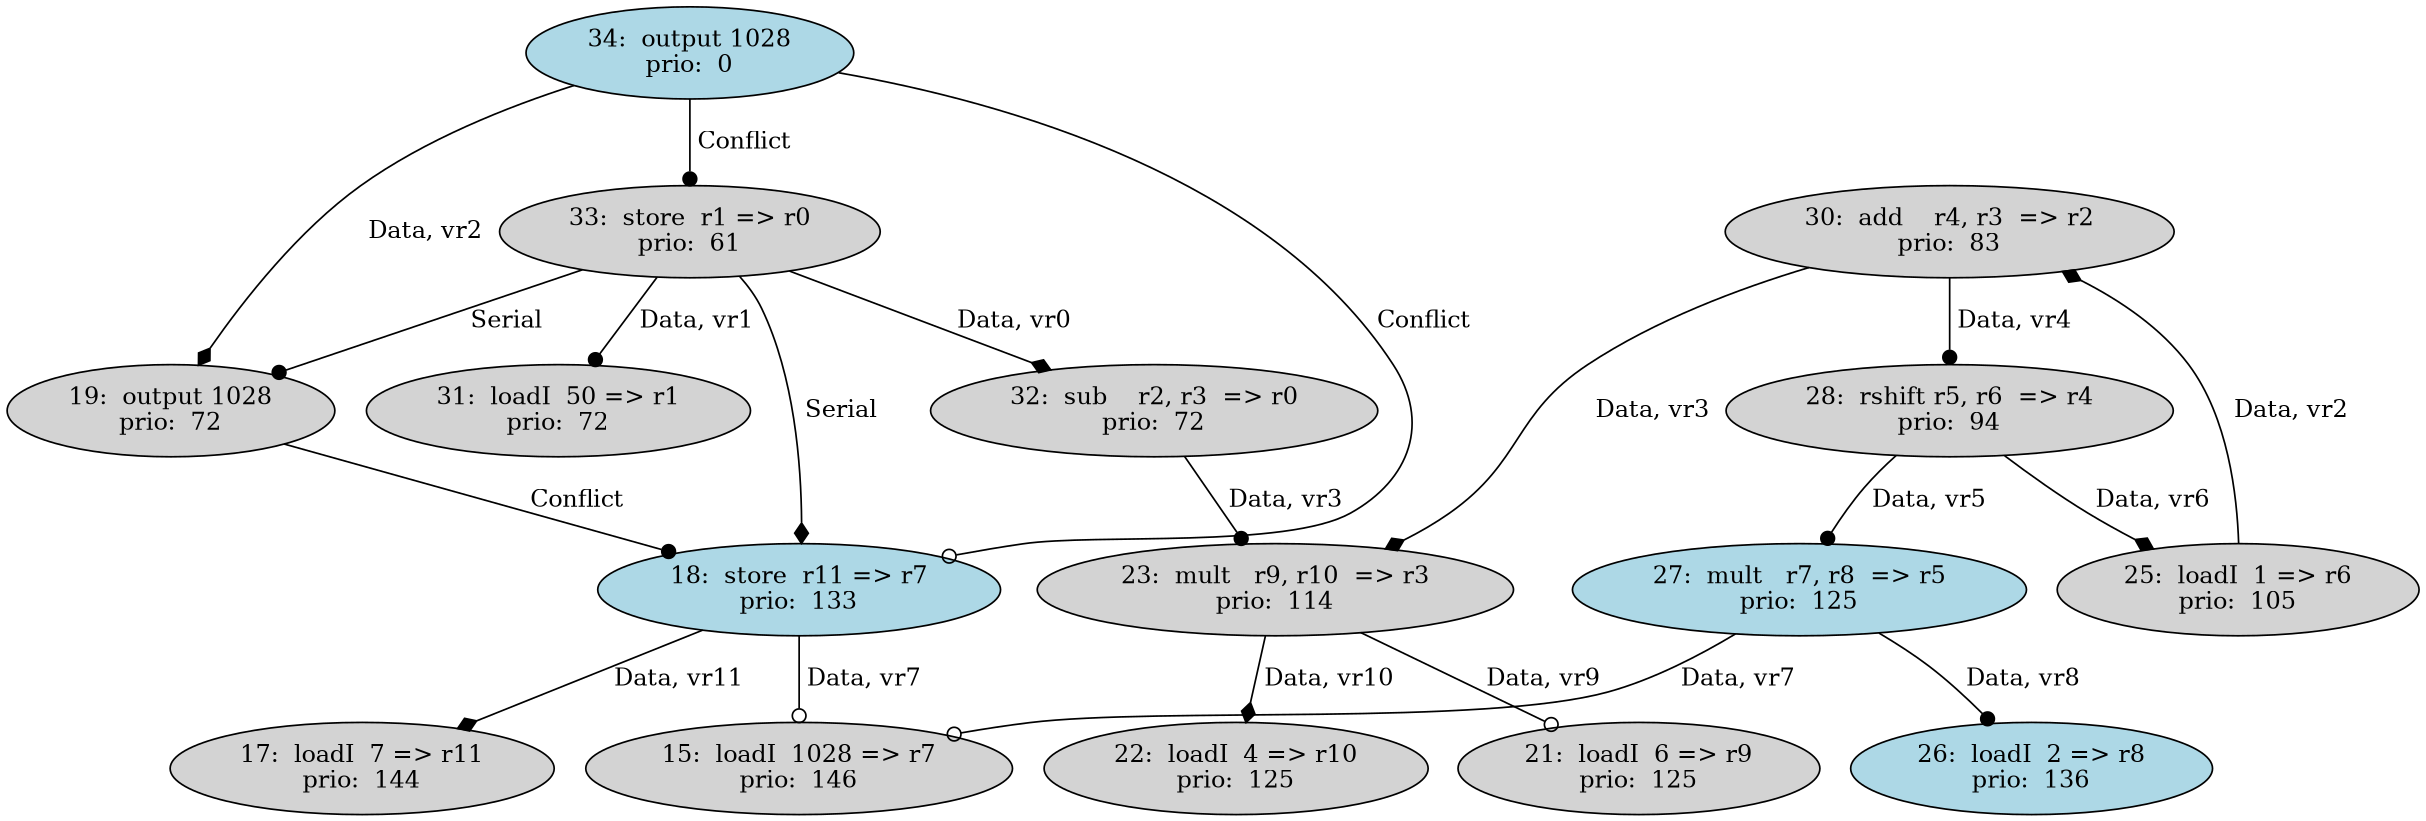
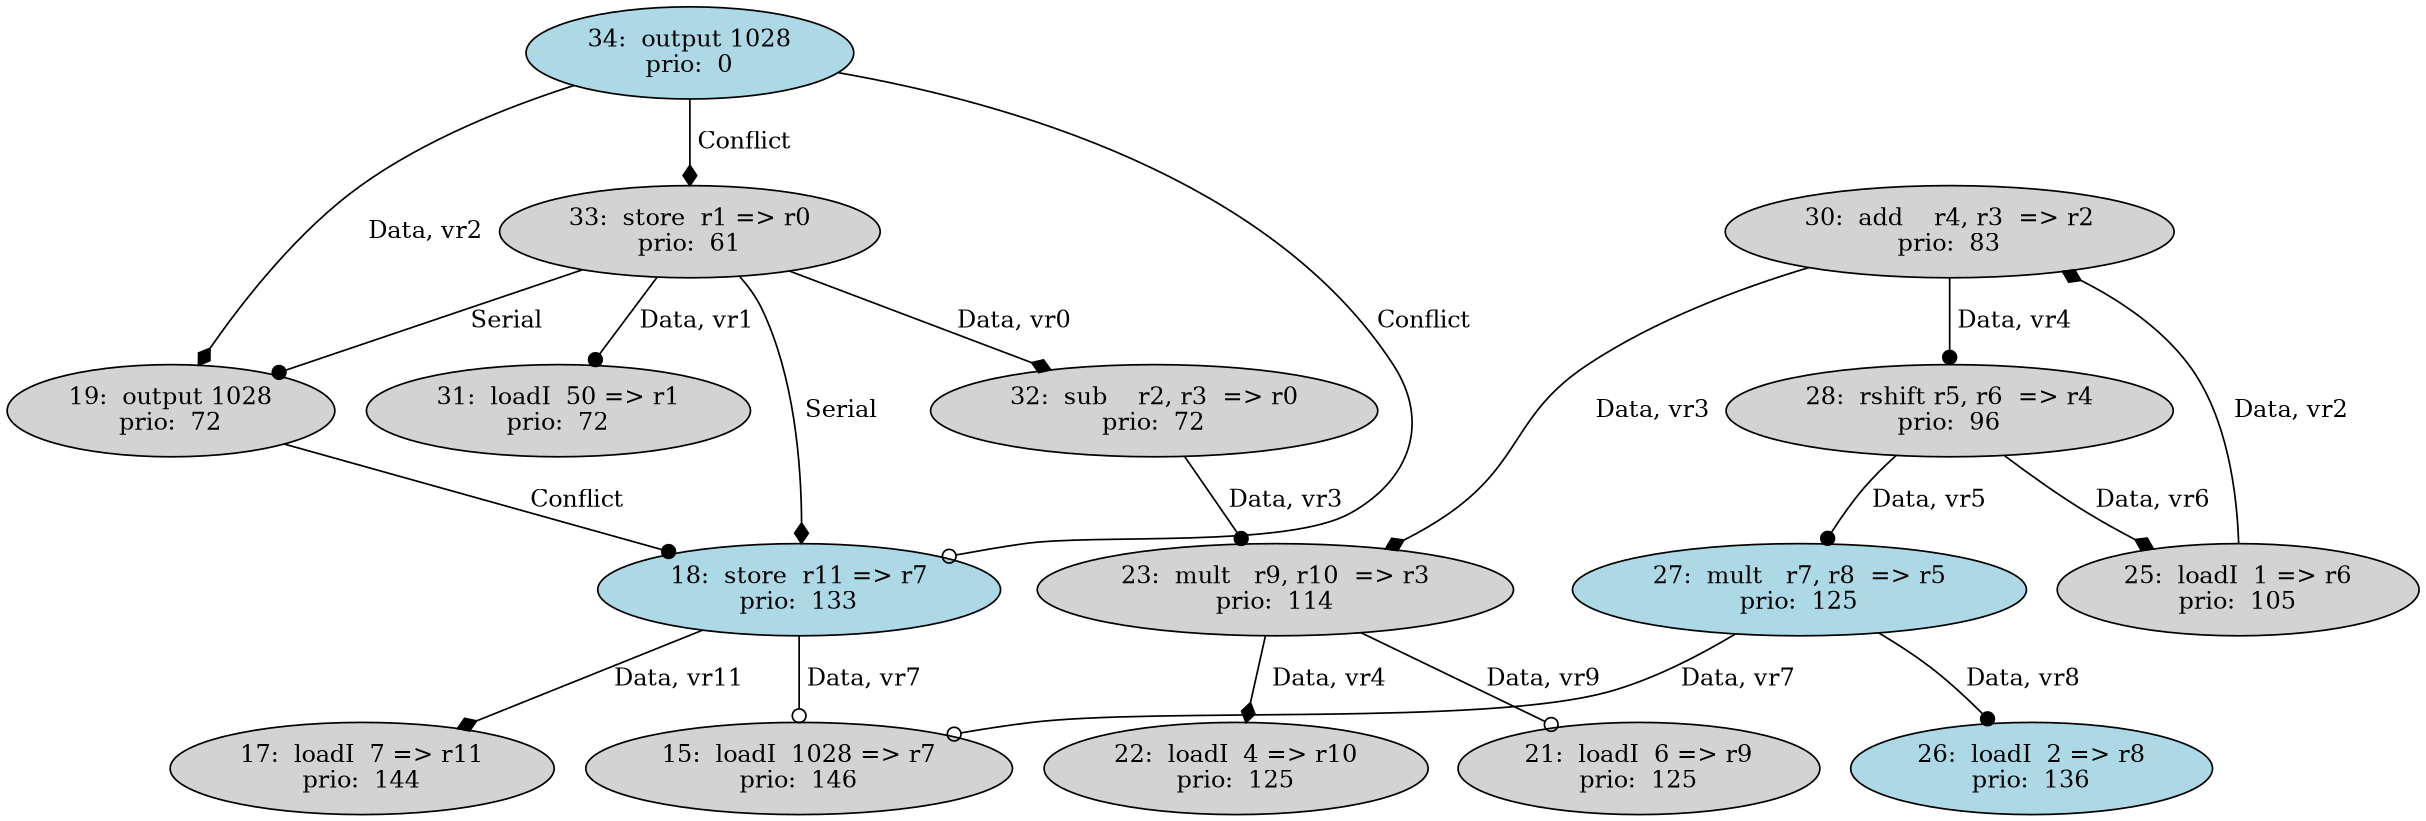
edge "34:  output 1028 prio:  0" -> "33:  store  r1 => r0 prio:  61": arrowhead dot -> diamond
node "28:  rshift r5, r6  => r4 prio:  94": label "28:  rshift r5, r6  => r4 prio:  94" -> "28:  rshift r5, r6  => r4 prio:  96"
edge "23:  mult   r9, r10  => r3 prio:  114" -> "22:  loadI  4 => r10 prio:  125": label " Data, vr10" -> " Data, vr4"
